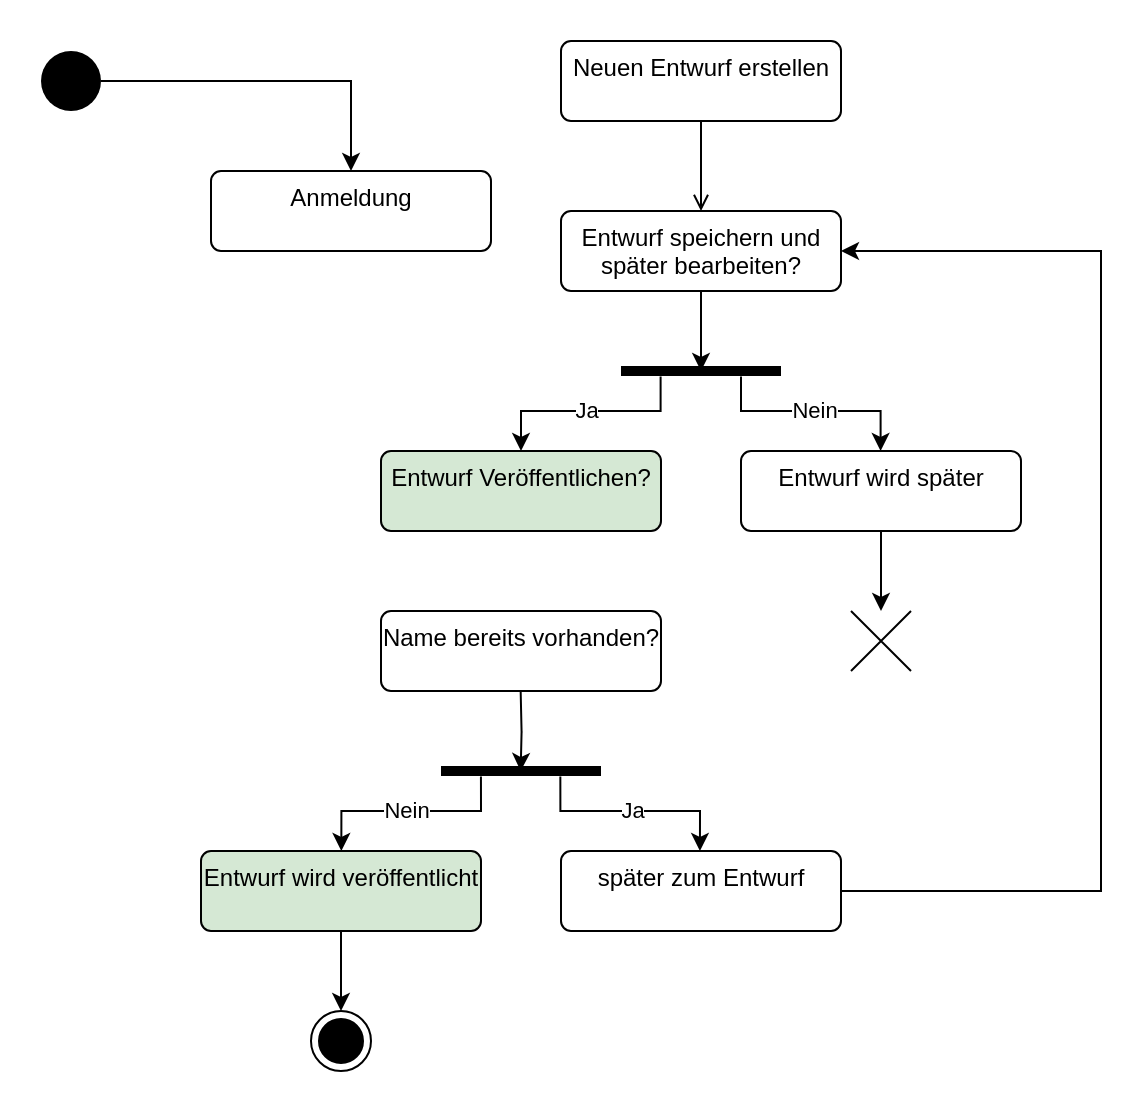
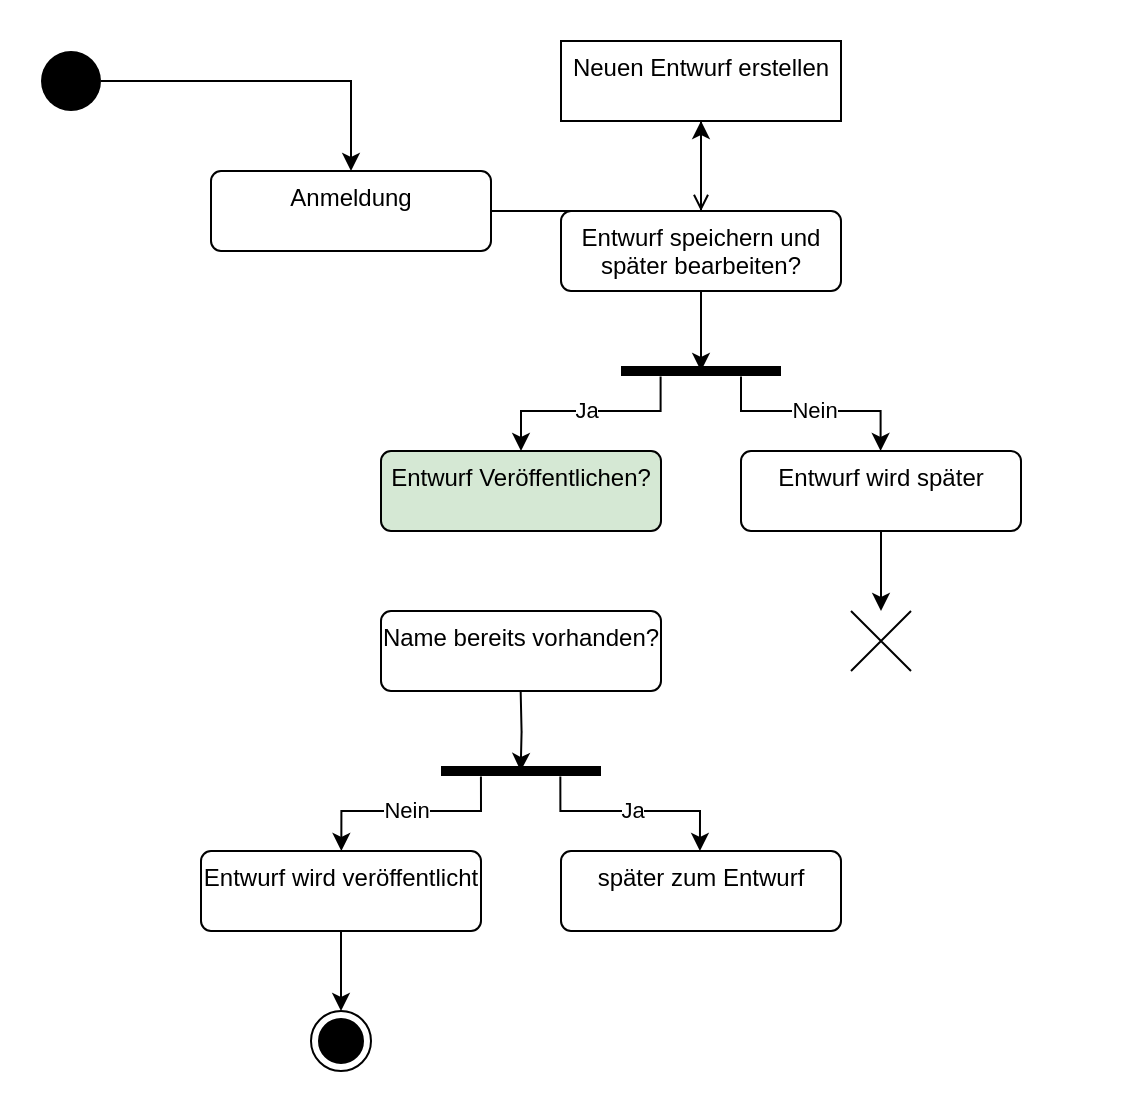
node "Neuen Entwurf erstellen": shape rounded rectangle -> rectangle
edge "Anmeldung" -> "Neuen Entwurf erstellen": added
edge "später zum Entwurf" -> "Entwurf speichern und später bearbeiten?": removed
node "Entwurf wird veröffentlicht": fillcolor #d5e8d4 -> #ffffff
